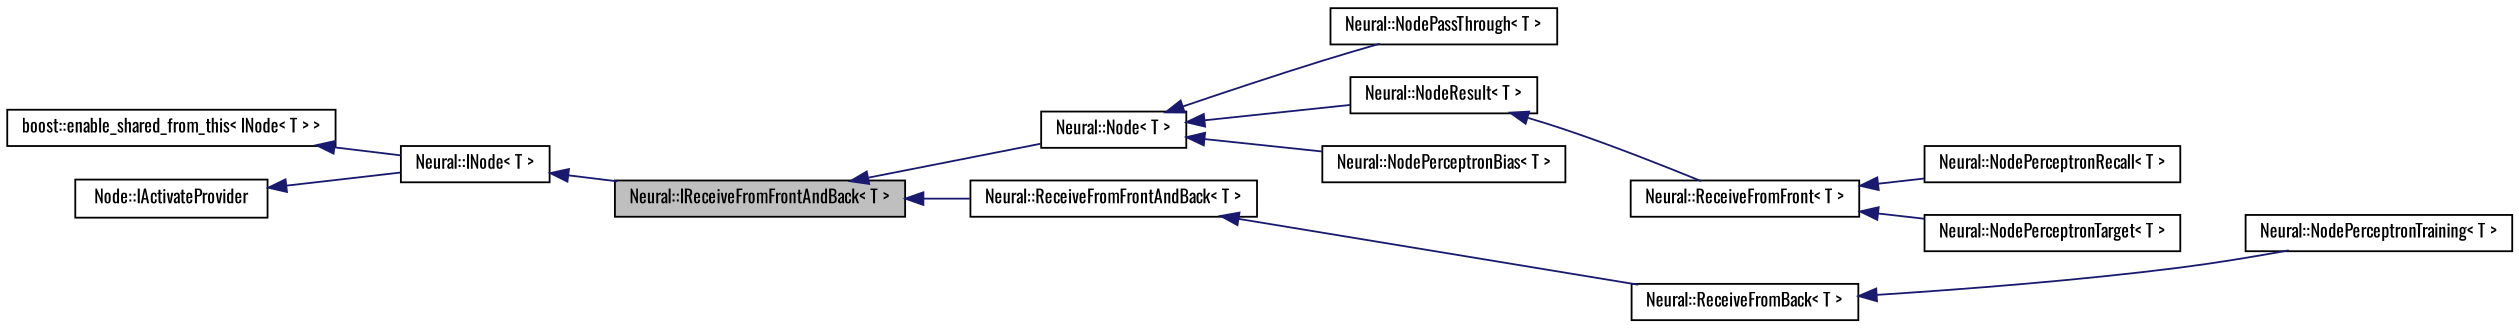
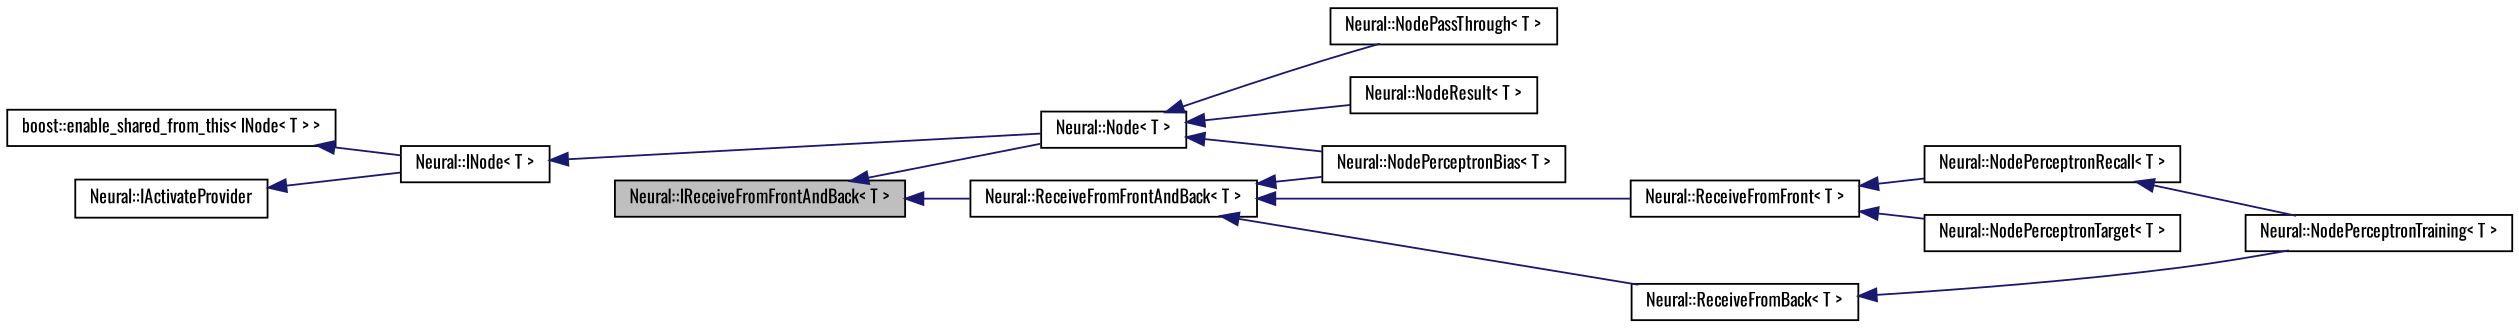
edge "Neural::ReceiveFromFront< T >" -> "Neural::NodeResult< T >": now "Neural::ReceiveFromFront< T >" -> "Neural::ReceiveFromFrontAndBack< T >"
edge "Neural::IReceiveFromFrontAndBack< T >" -> "Neural::INode< T >": now "Neural::Node< T >" -> "Neural::INode< T >"
edge "Neural::NodePerceptronBias< T >" -> "Neural::ReceiveFromFrontAndBack< T >": added
node "Node::IActivateProvider": label "Node::IActivateProvider" -> "Neural::IActivateProvider"
edge "Neural::NodePerceptronTraining< T >" -> "Neural::NodePerceptronRecall< T >": added
